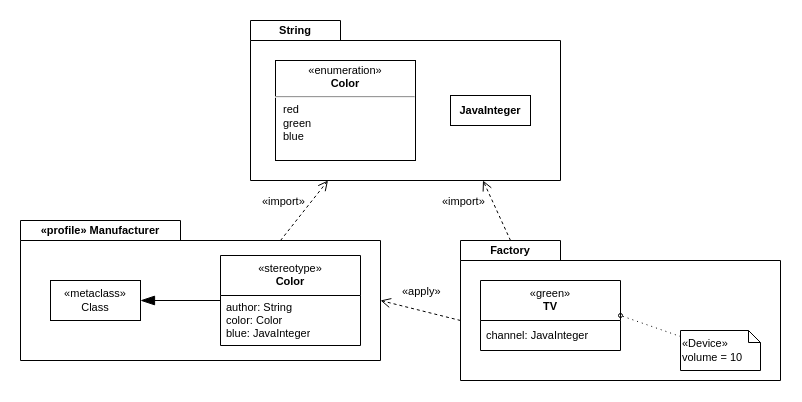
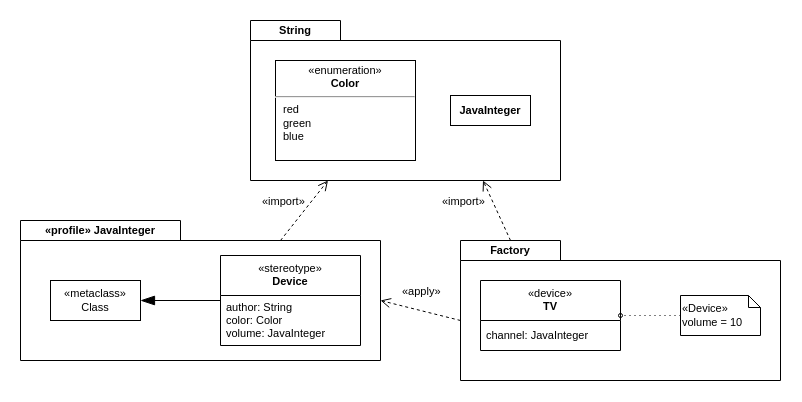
node "«profile» Manufacturer": label "«profile» Manufacturer" -> "«profile» JavaInteger"
node "«stereotype» Color": label "«stereotype» Color" -> "«stereotype» Device"
node "«green» TV": label "«green» TV" -> "«device» TV"
node "author: String color: Color blue: JavaInteger": label "author: String color: Color blue: JavaInteger" -> "author: String color: Color volume: JavaInteger"
node "«Device» volume = 10": moved (721, 351) -> (721, 316)
